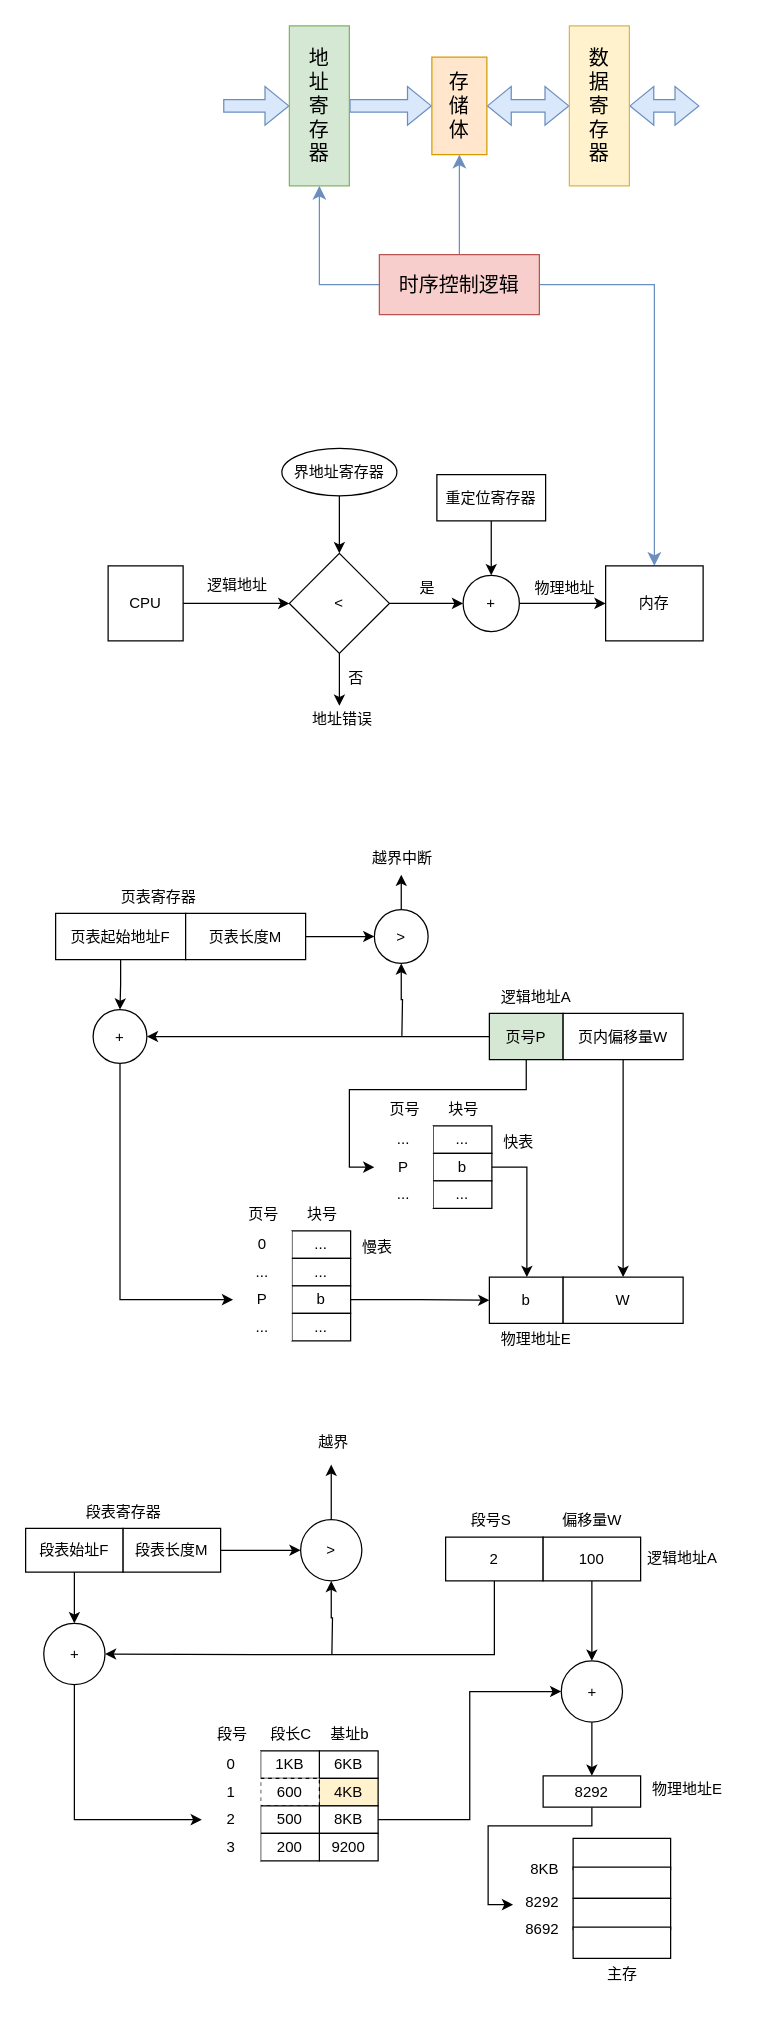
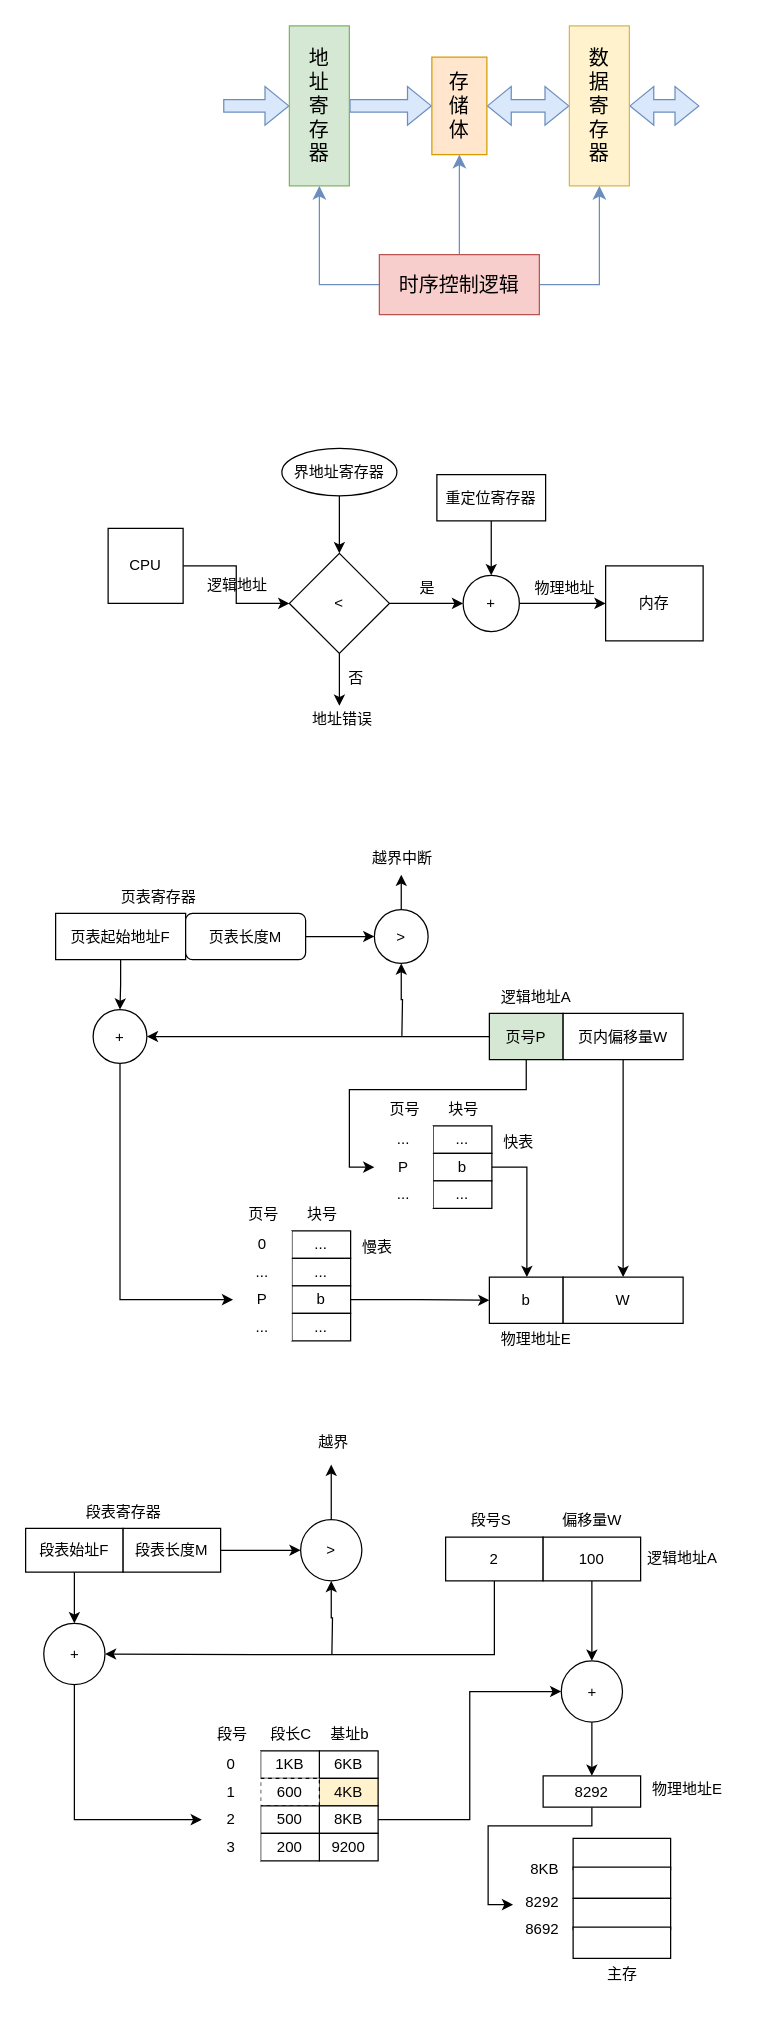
edge "时序控制逻辑" -> "内存": now "时序控制逻辑" -> "数 据 寄 存 器"
node "CPU": moved (146, 603) -> (146, 566)
node "页表长度M": shape rectangle -> rounded rectangle
